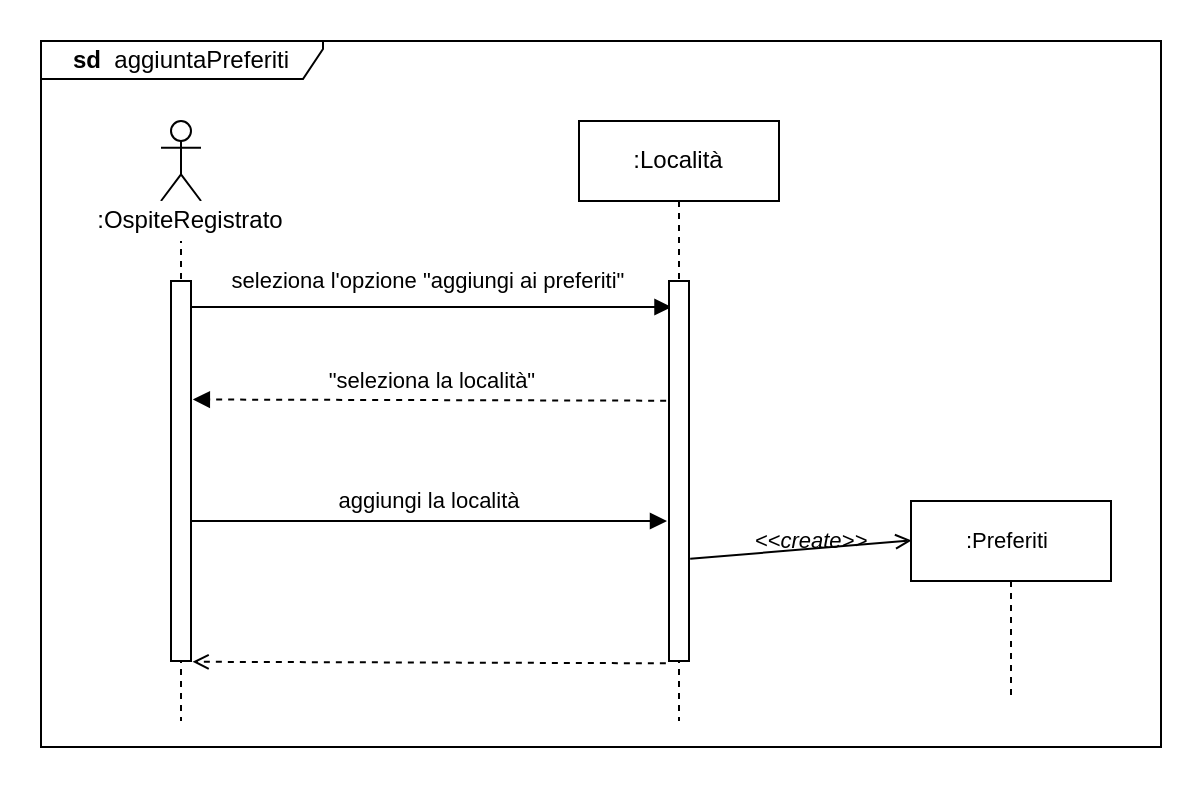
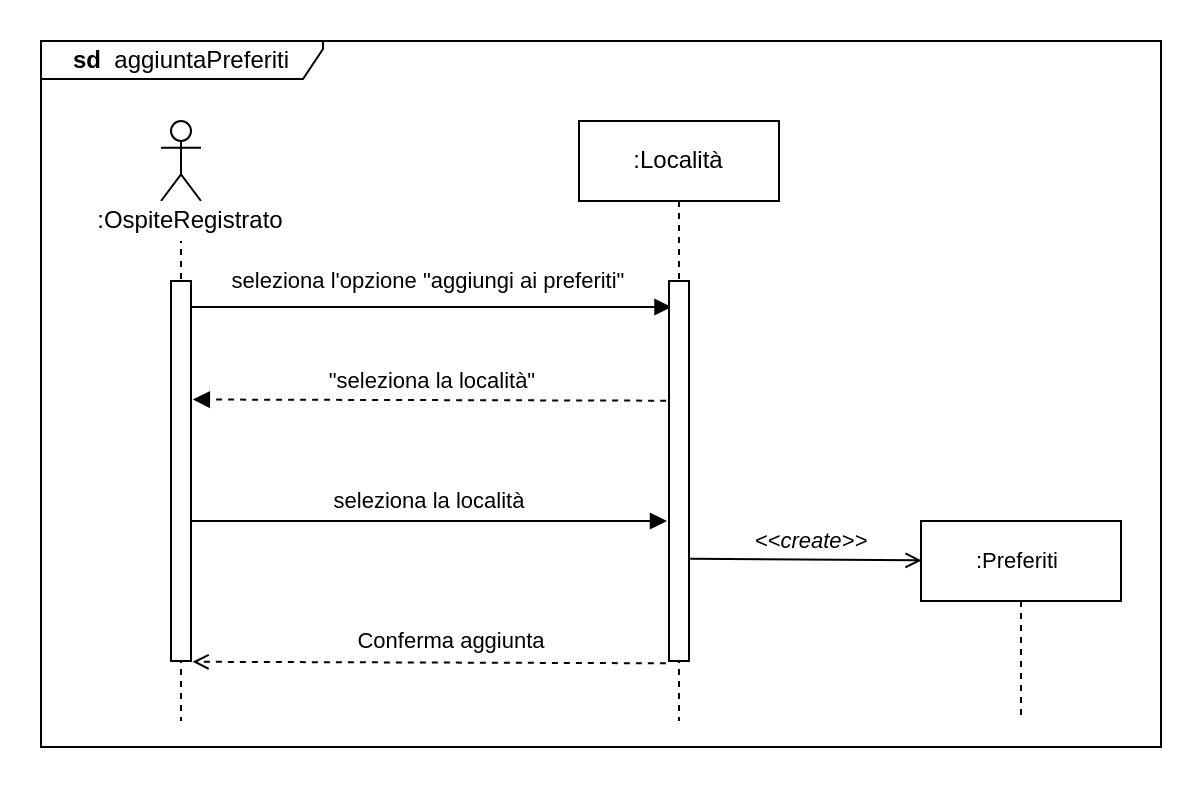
node "aggiungi la località": label "aggiungi la località" -> "seleziona la località"
node ":Preferiti": moved (1011, 601) -> (1021, 621)
node "Conferma aggiunta": added
